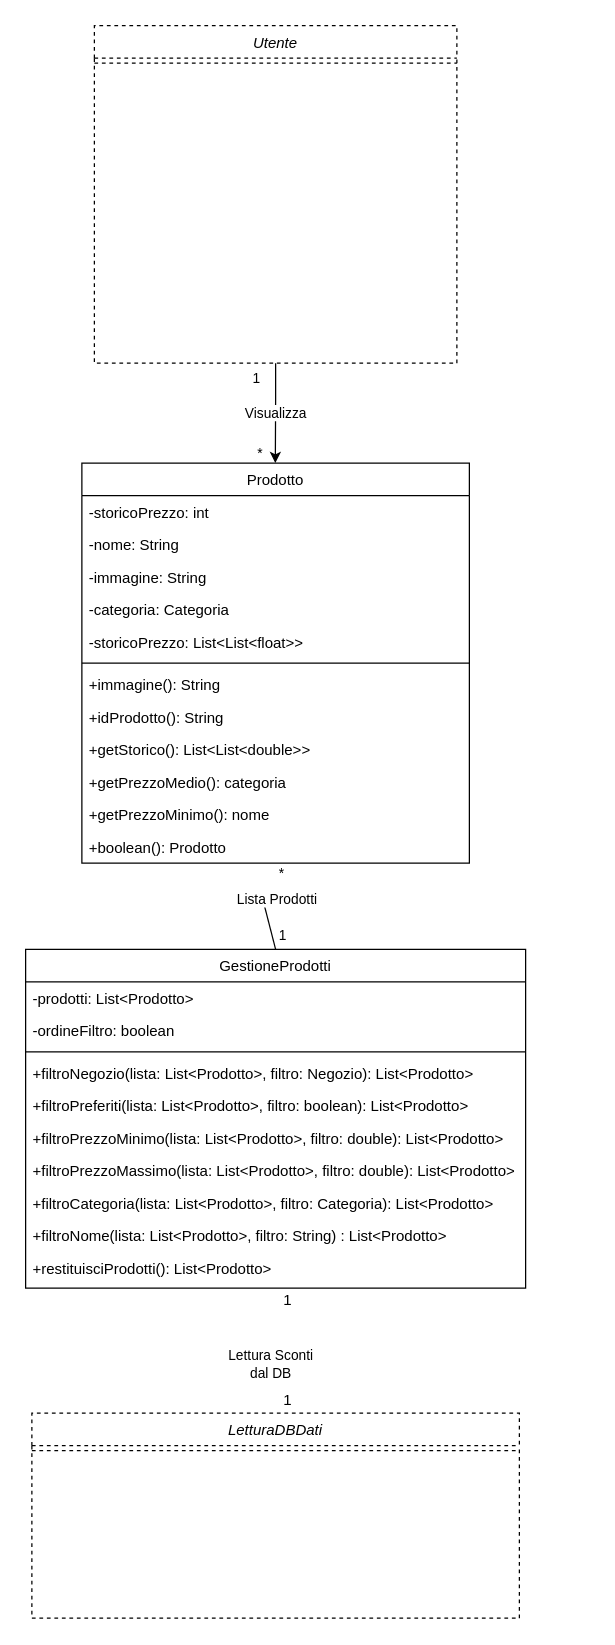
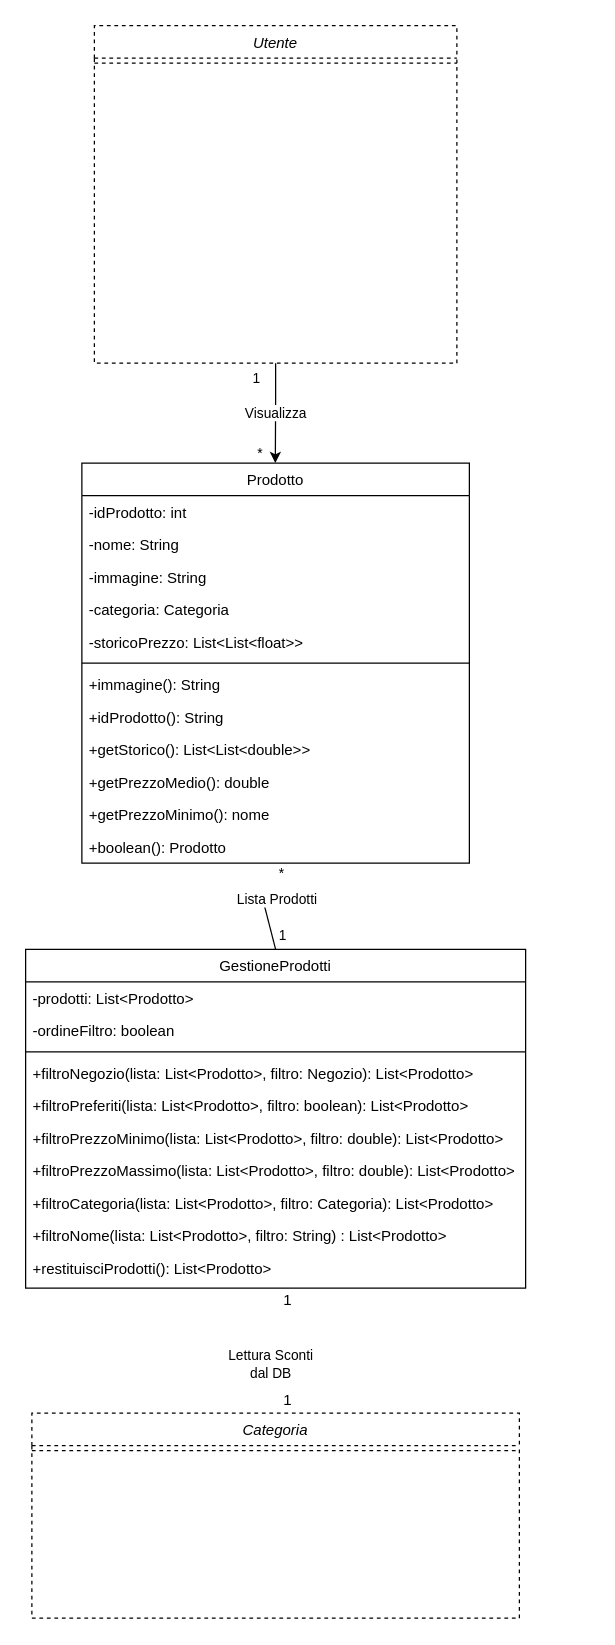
node "-storicoPrezzo: int": label "-storicoPrezzo: int" -> "-idProdotto: int"
node "+getPrezzoMedio(): categoria": label "+getPrezzoMedio(): categoria" -> "+getPrezzoMedio(): double"
node "LetturaDBDati": label "LetturaDBDati" -> "Categoria"
